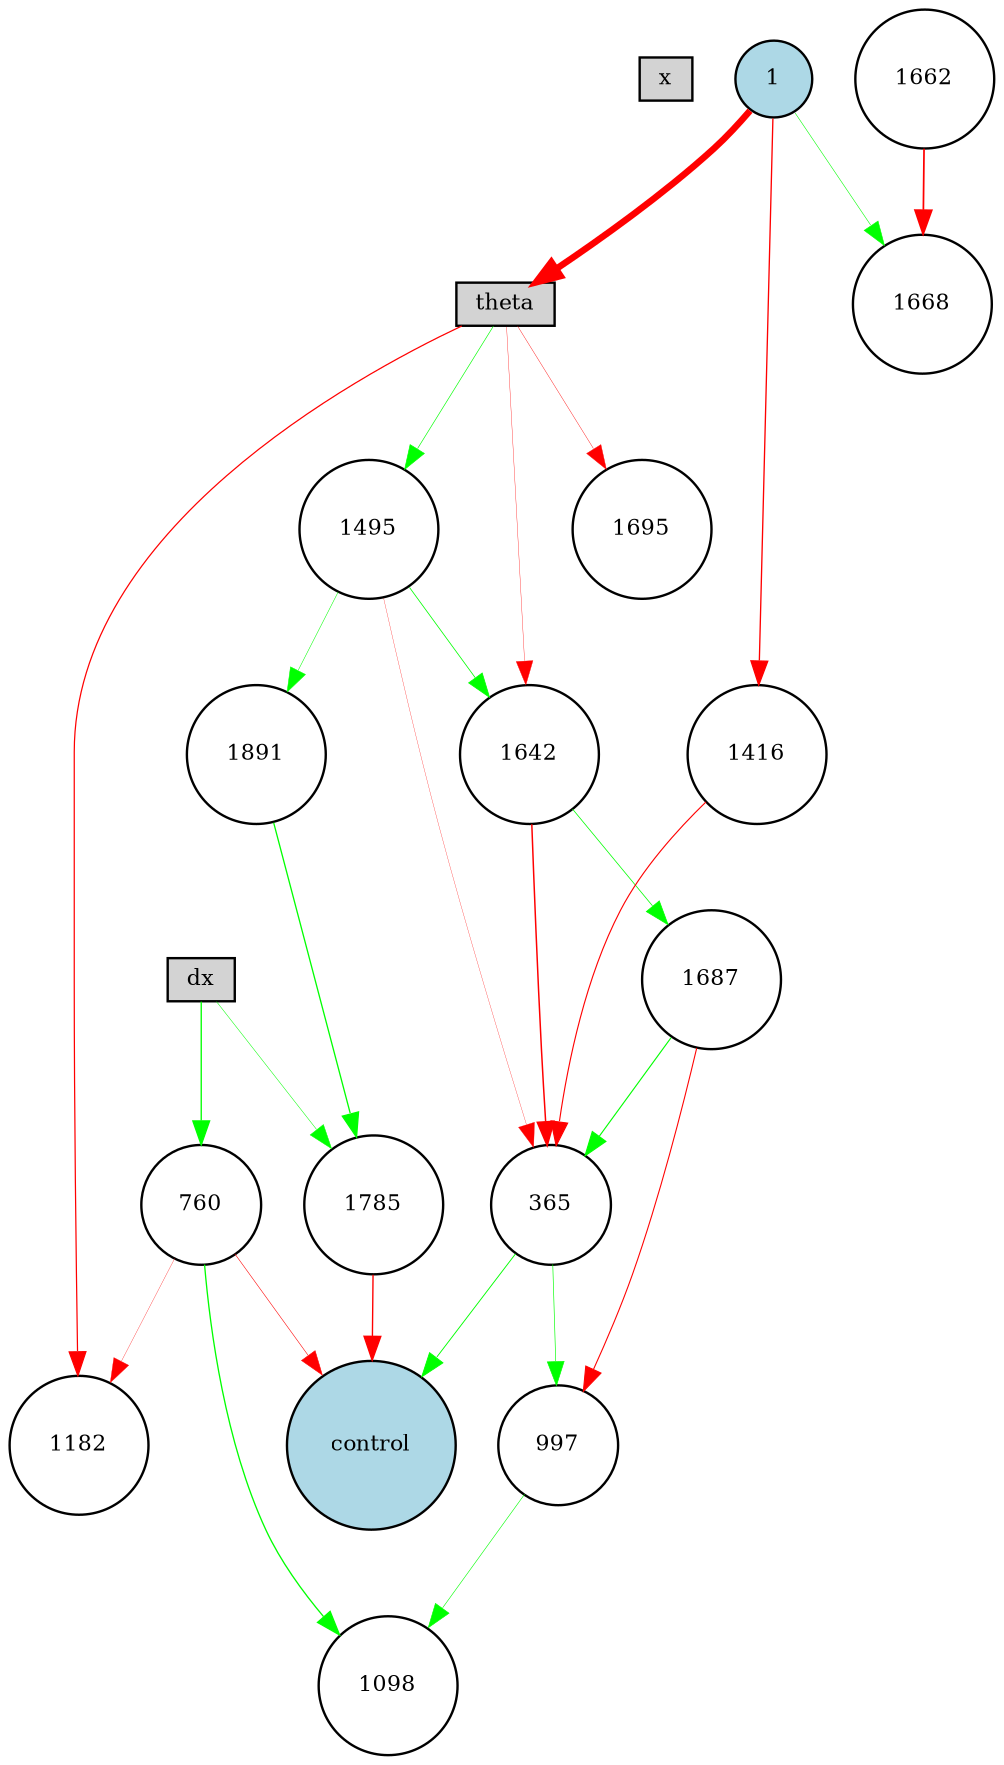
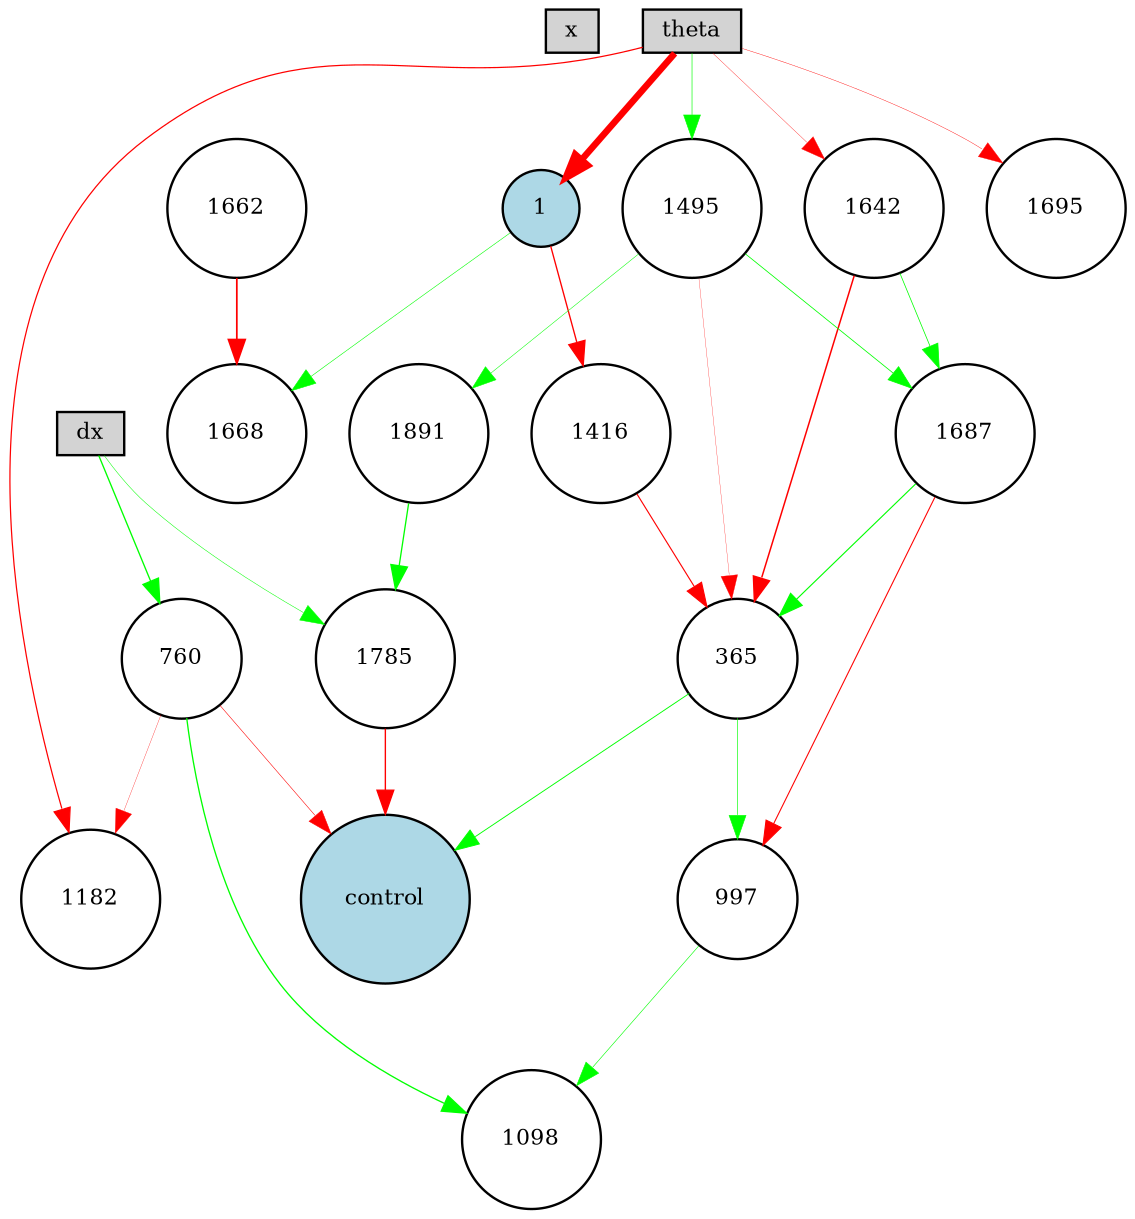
edge "1" -> "theta": reversed
edge "1495" -> "1642": now "1495" -> "1687"
